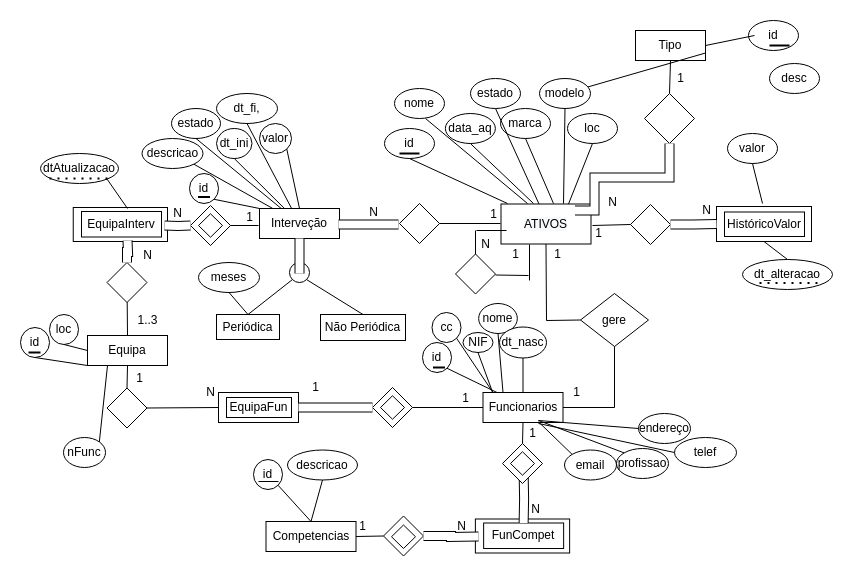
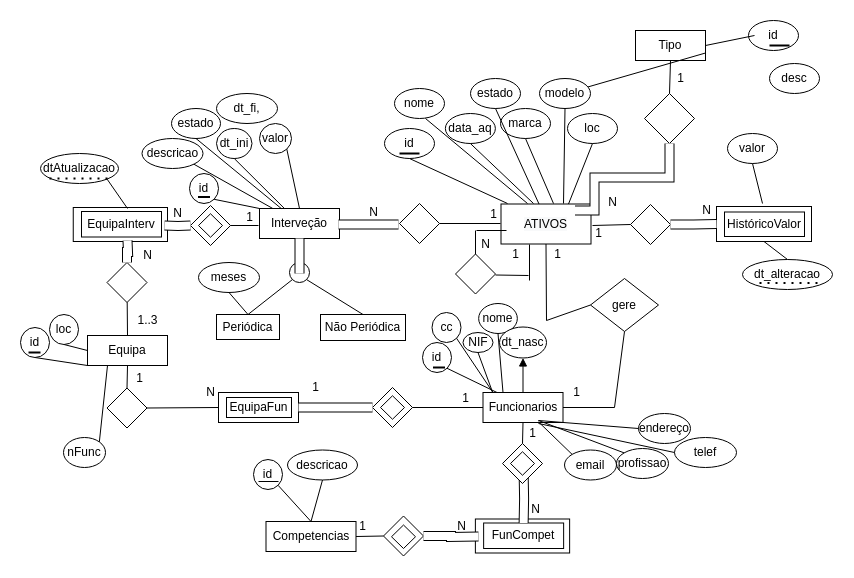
edge "dt_fi," -- "Interveção": removed
node "gere": moved (615, 320) -> (625, 305)
edge "dt_nasc" -- "Funcionarios": arrowhead none -> block
